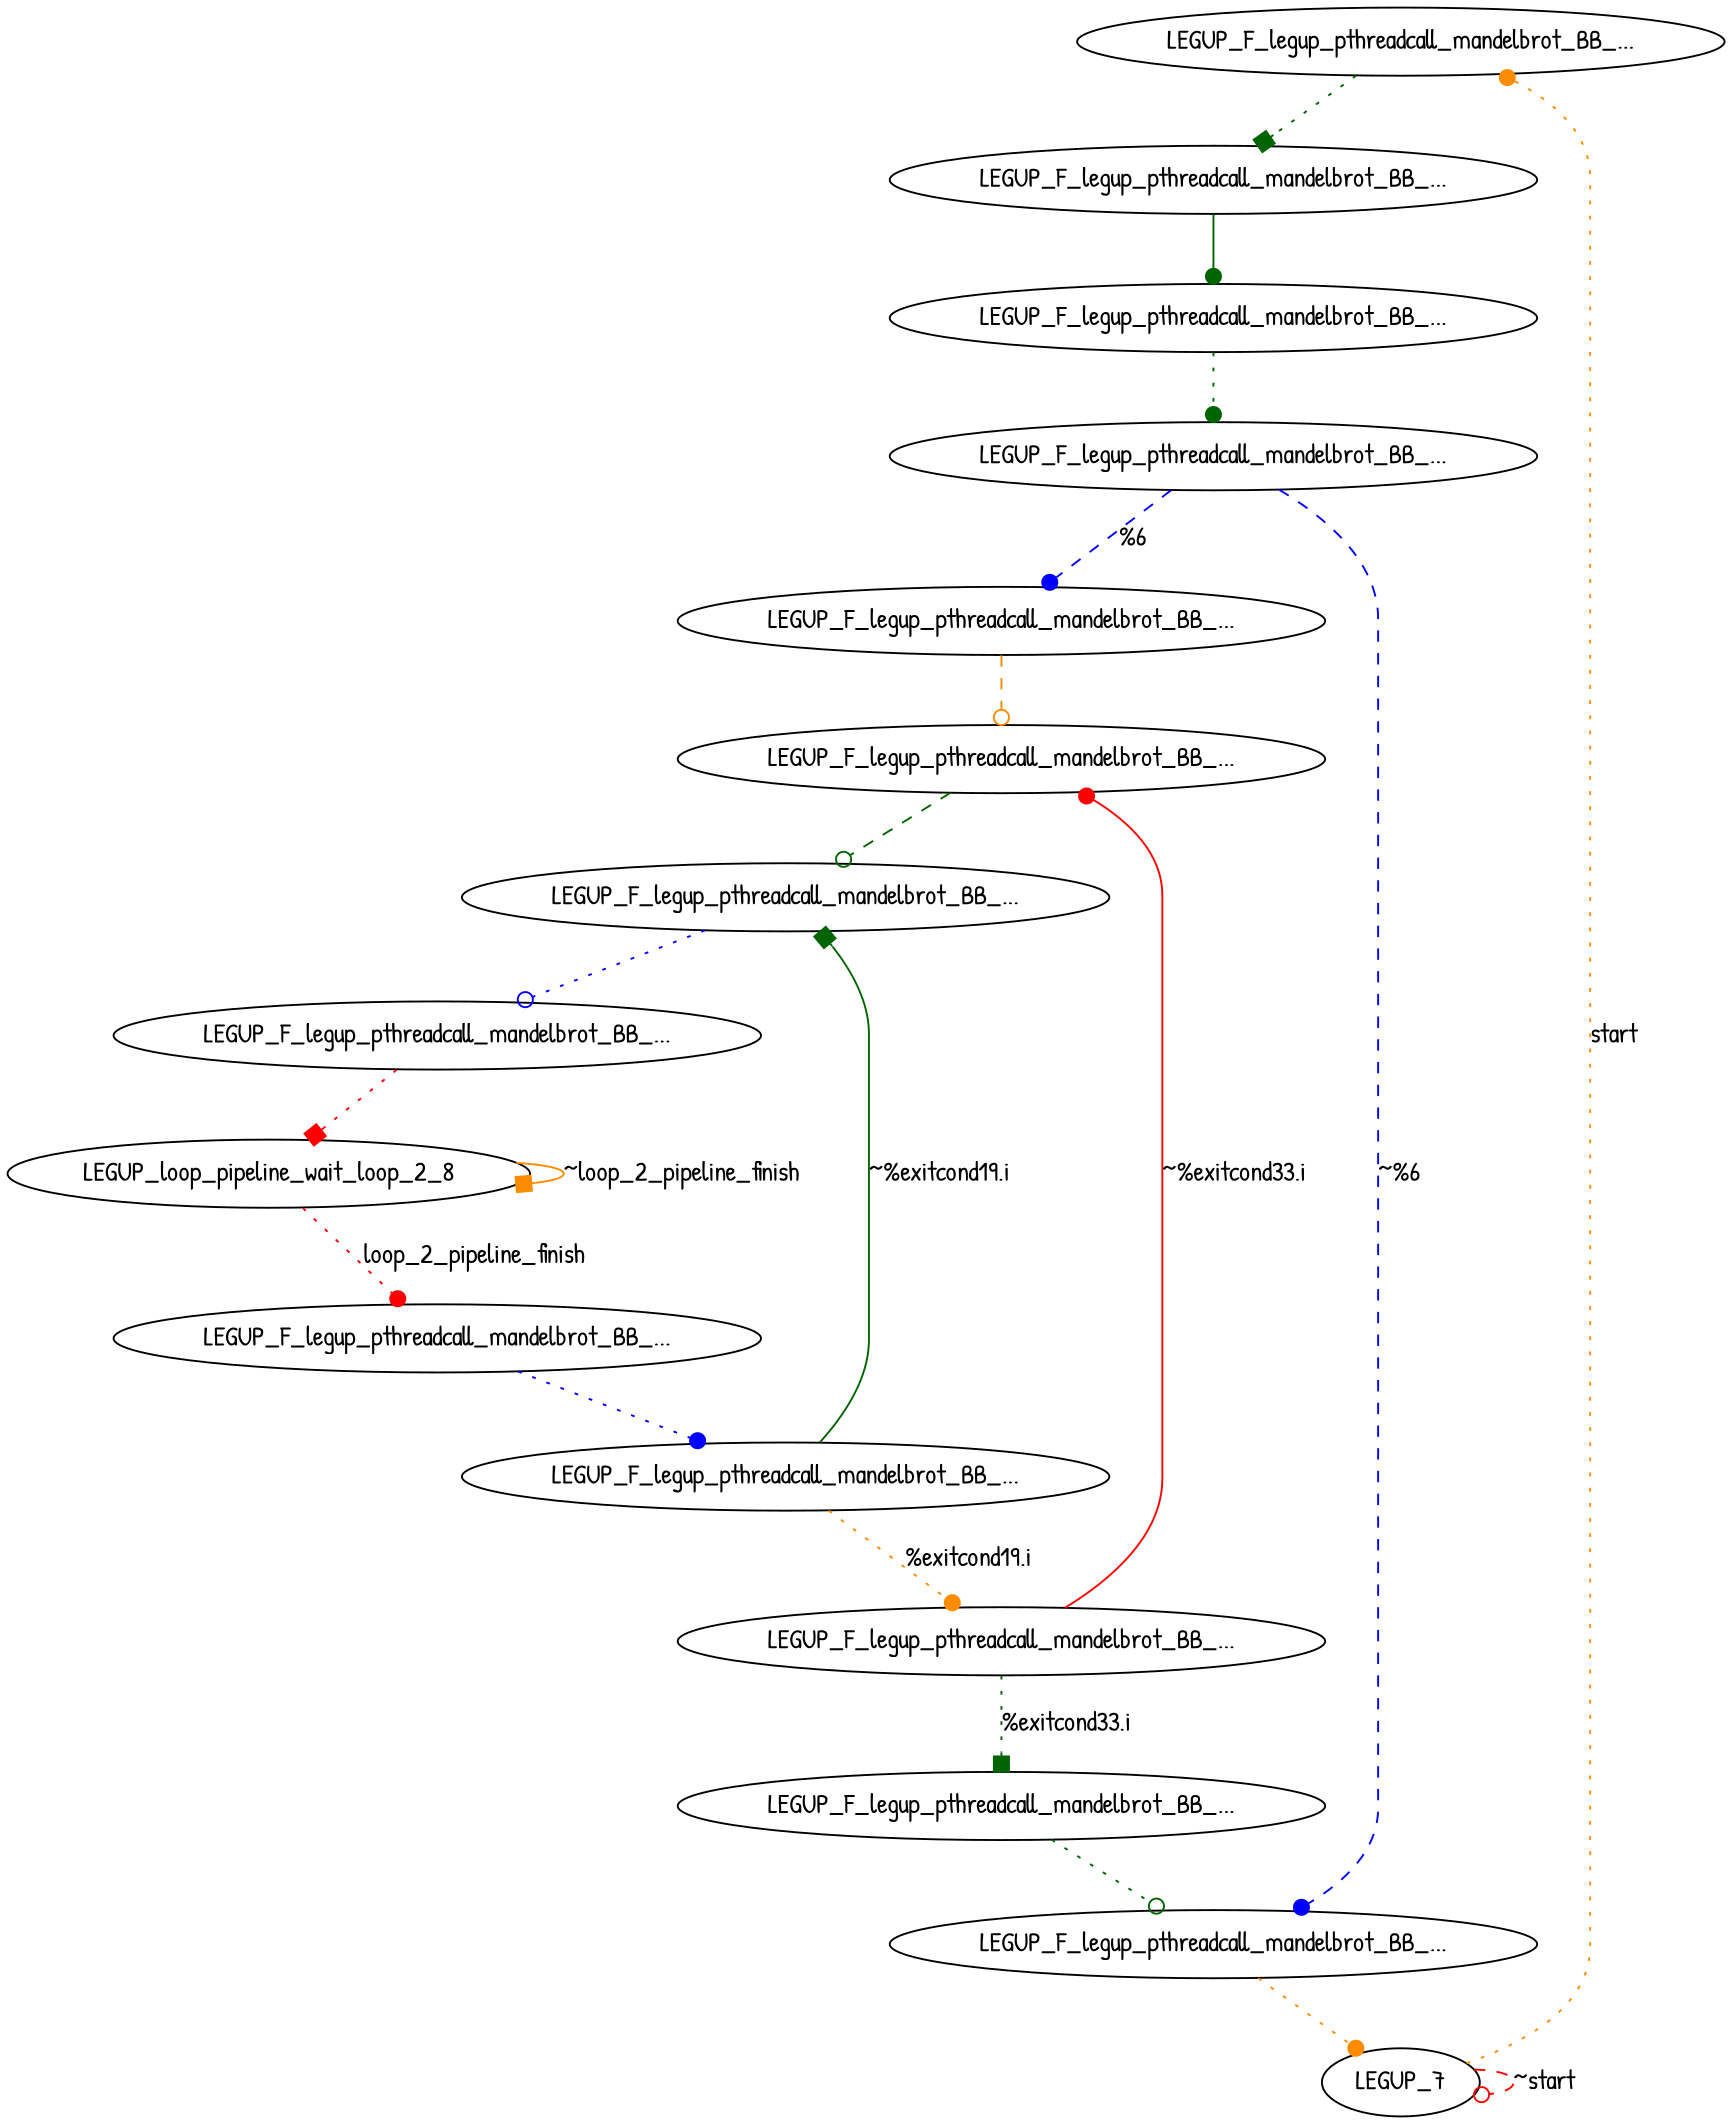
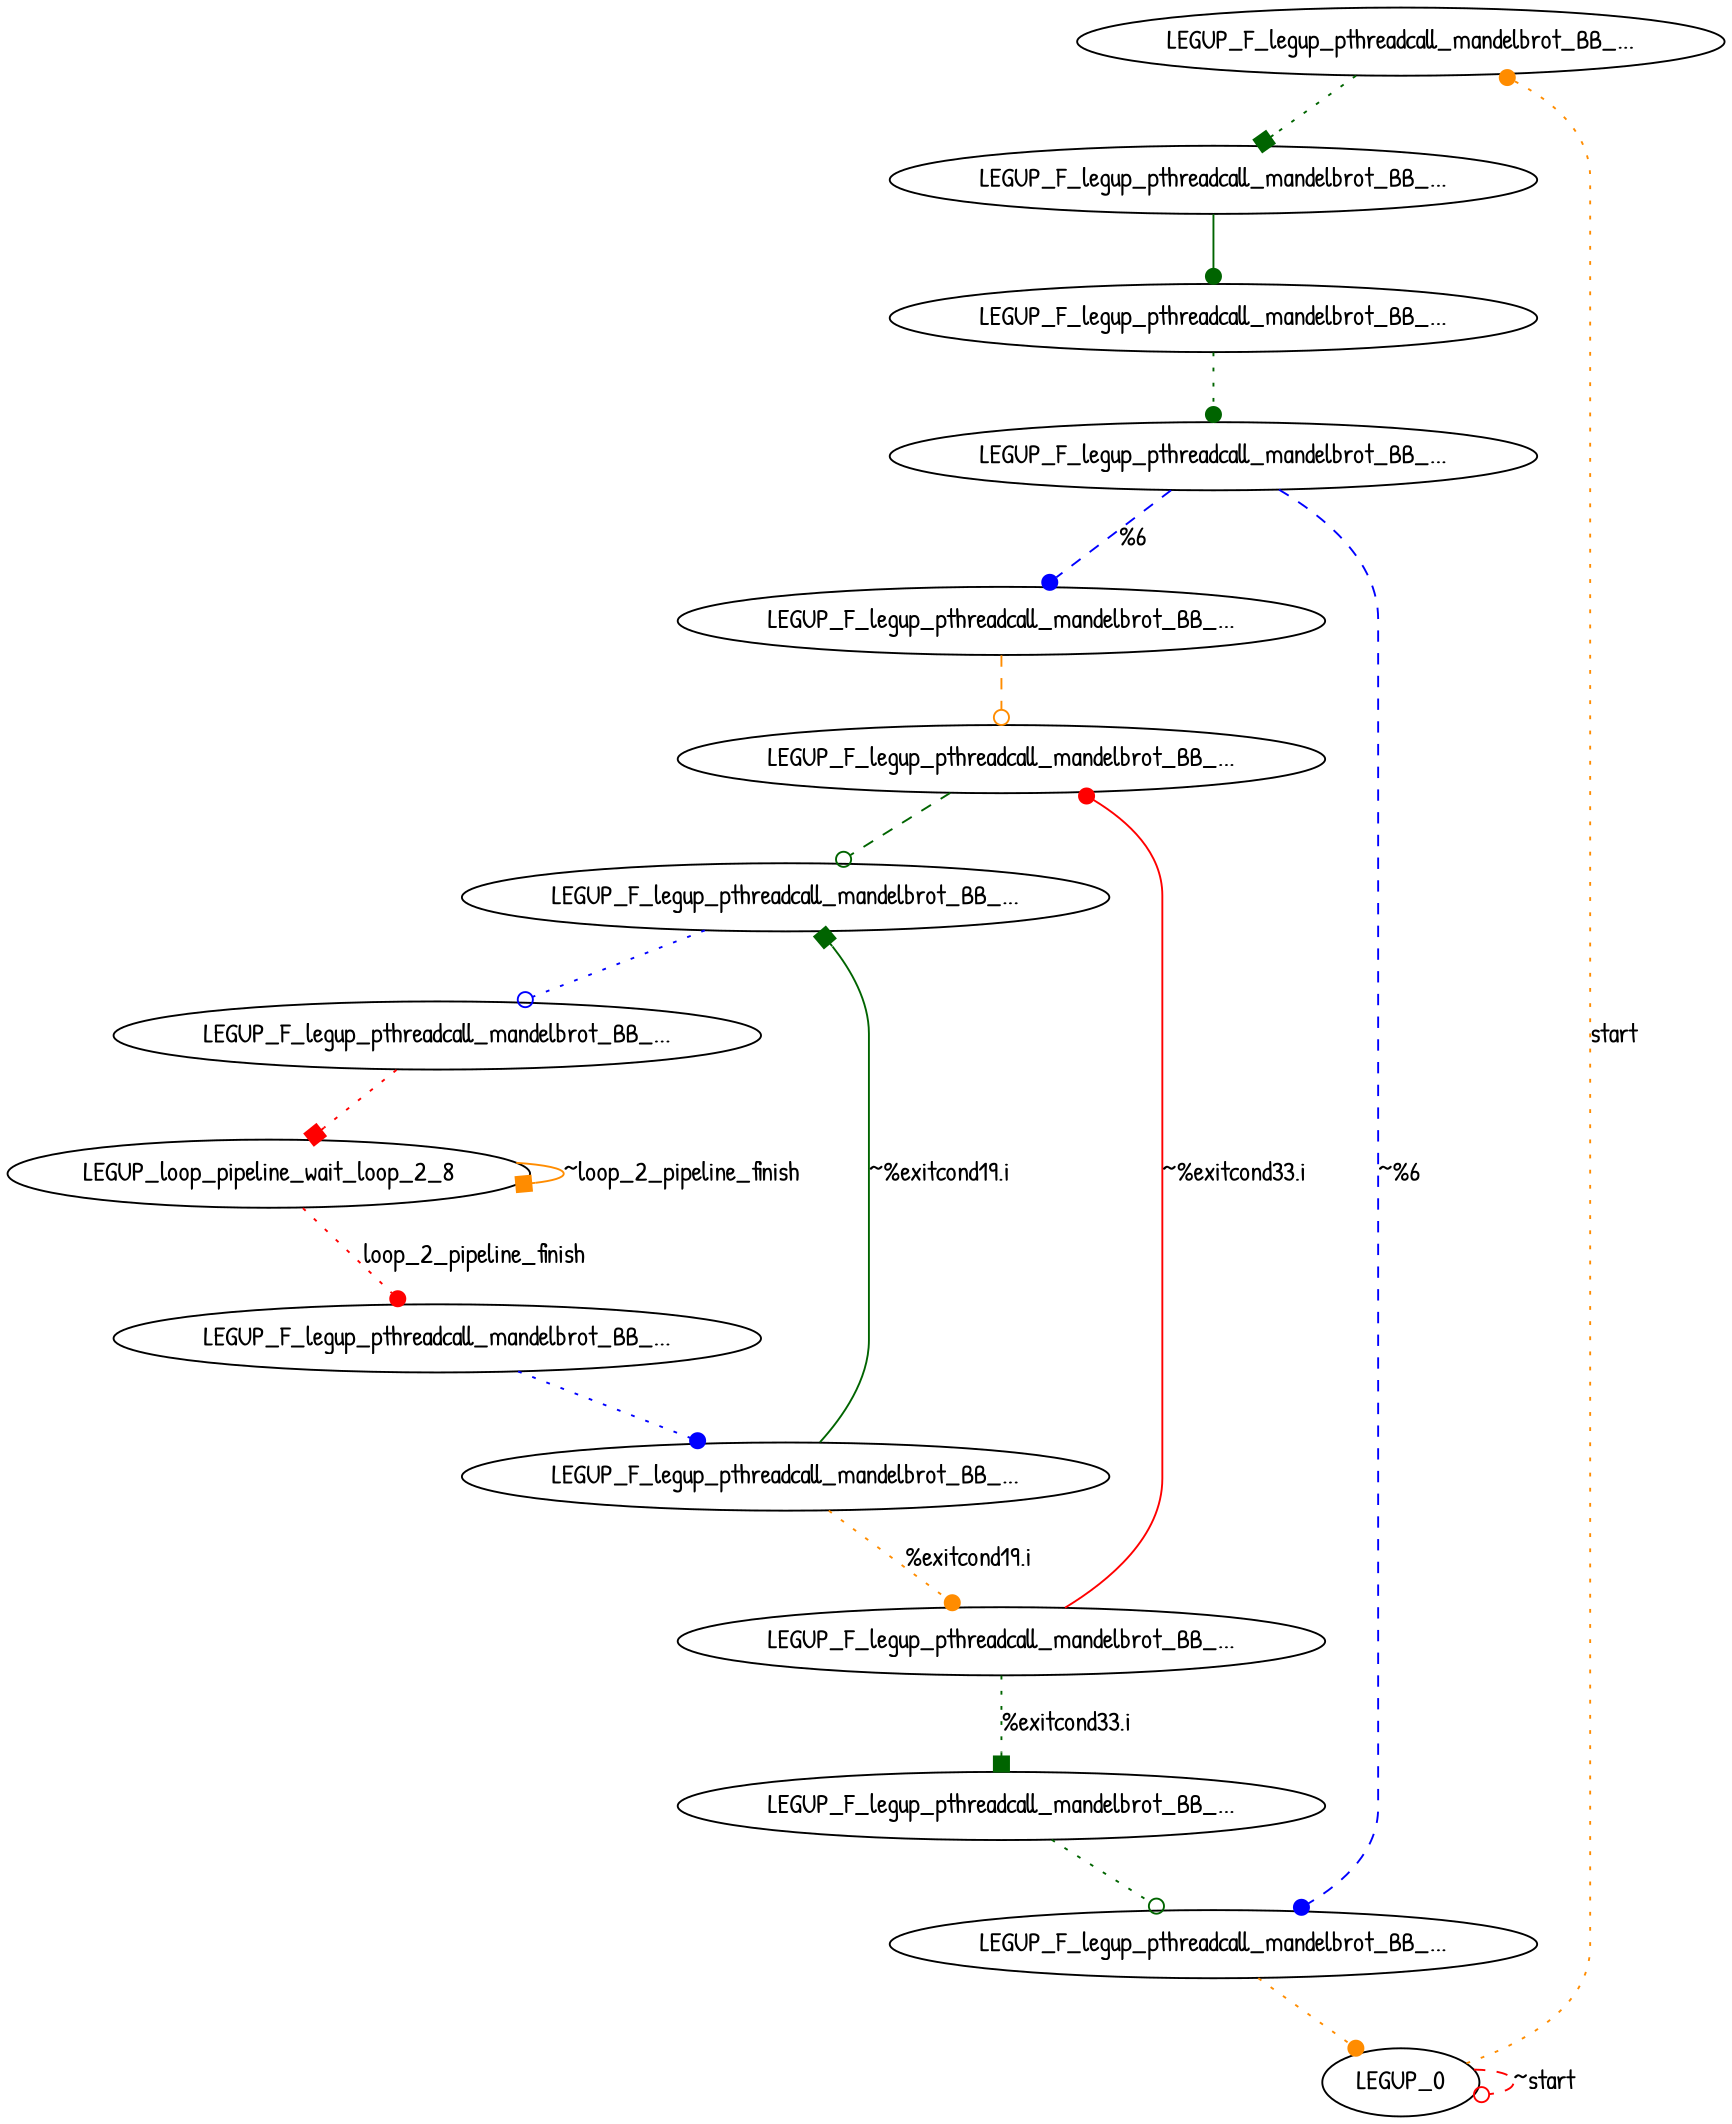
node "LEGUP_7": label "LEGUP_7" -> "LEGUP_0"
